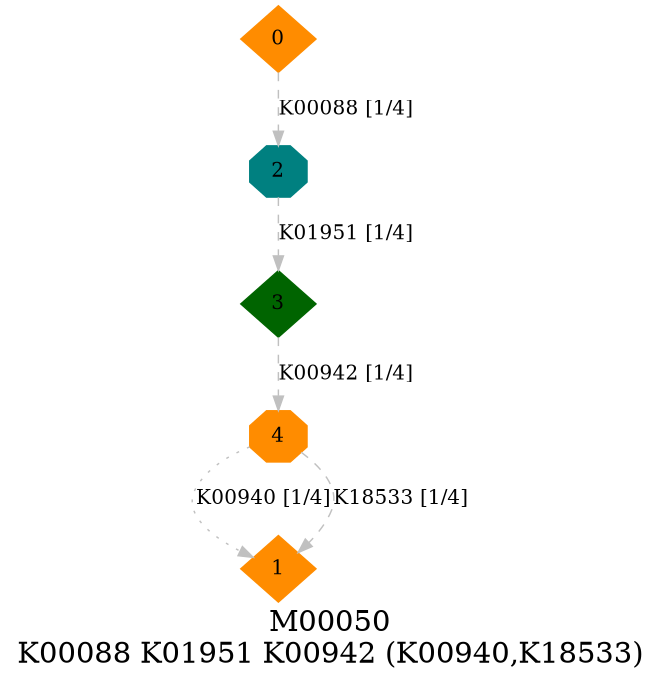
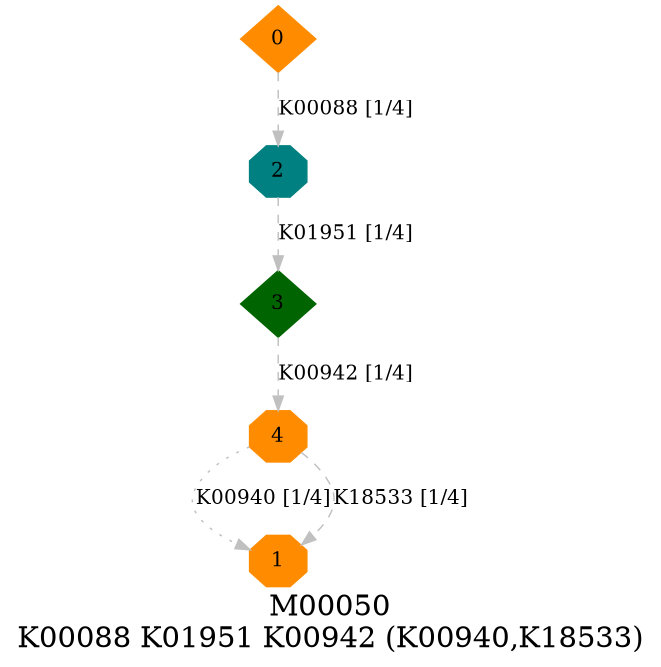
node "1": shape diamond -> octagon
